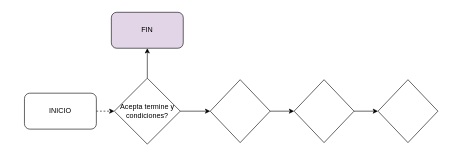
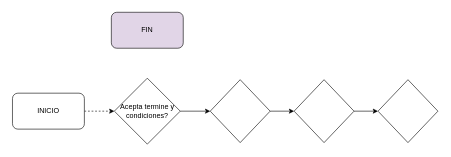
edge "Acepta termine y condiciones?" -> "FIN": removed
node "INICIO": moved (60, 111) -> (48, 111)
